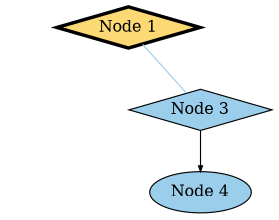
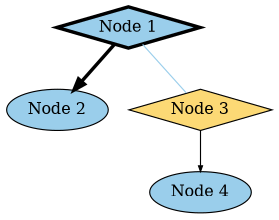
node "Node 1": fillcolor #fcd975 -> #9aceeb
node "Node 2": added
node "Node 3": fillcolor #9aceeb -> #fcd975
